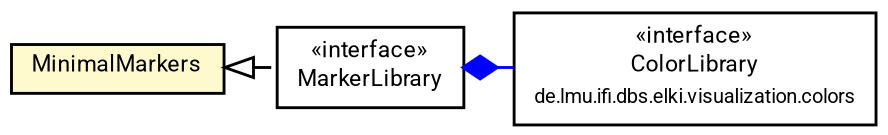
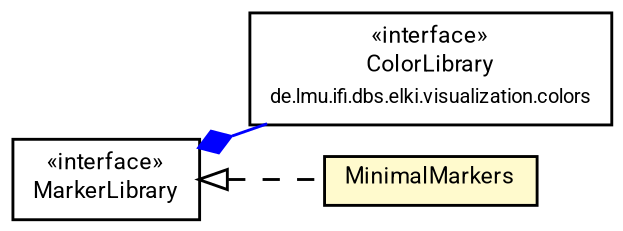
edge "MarkerLibrary" -> "MinimalMarkers": reversed
